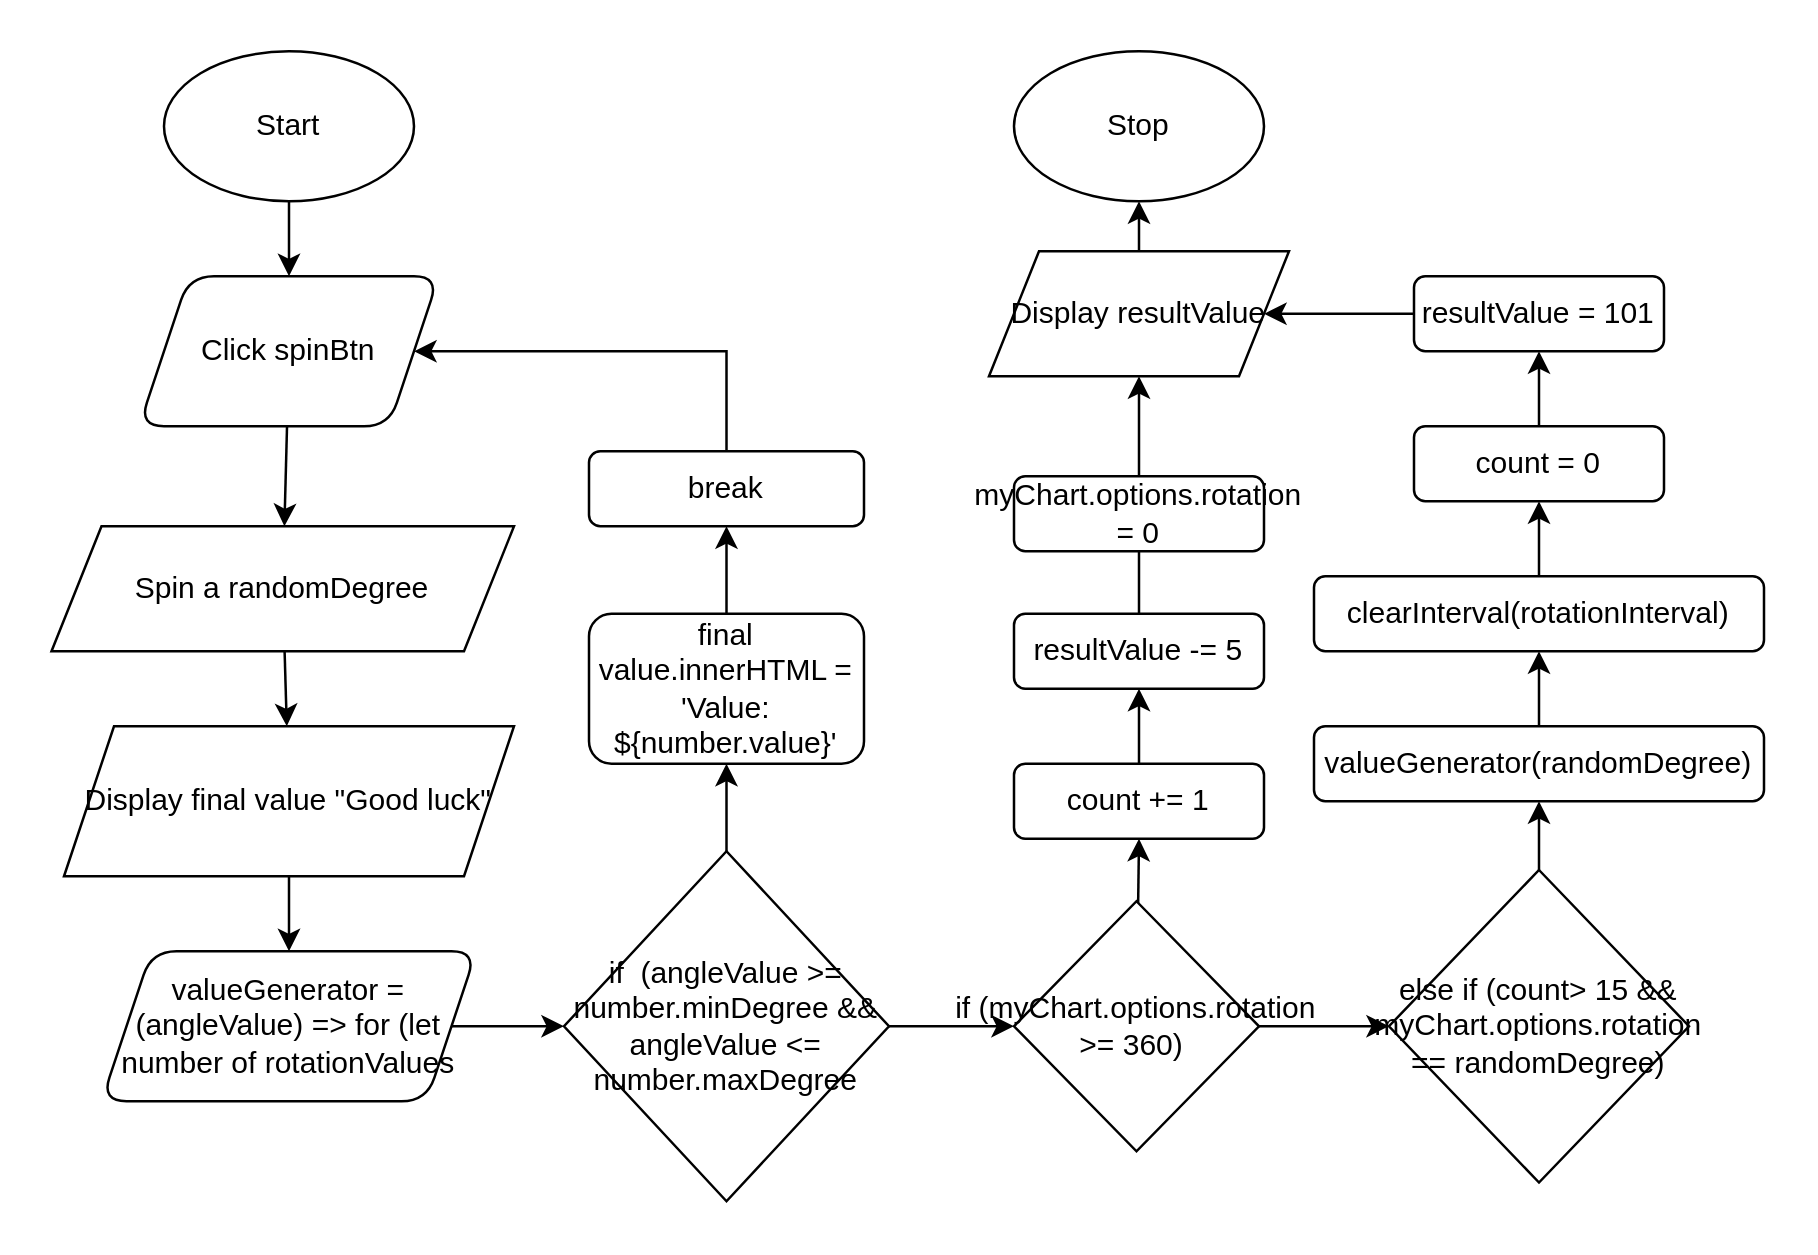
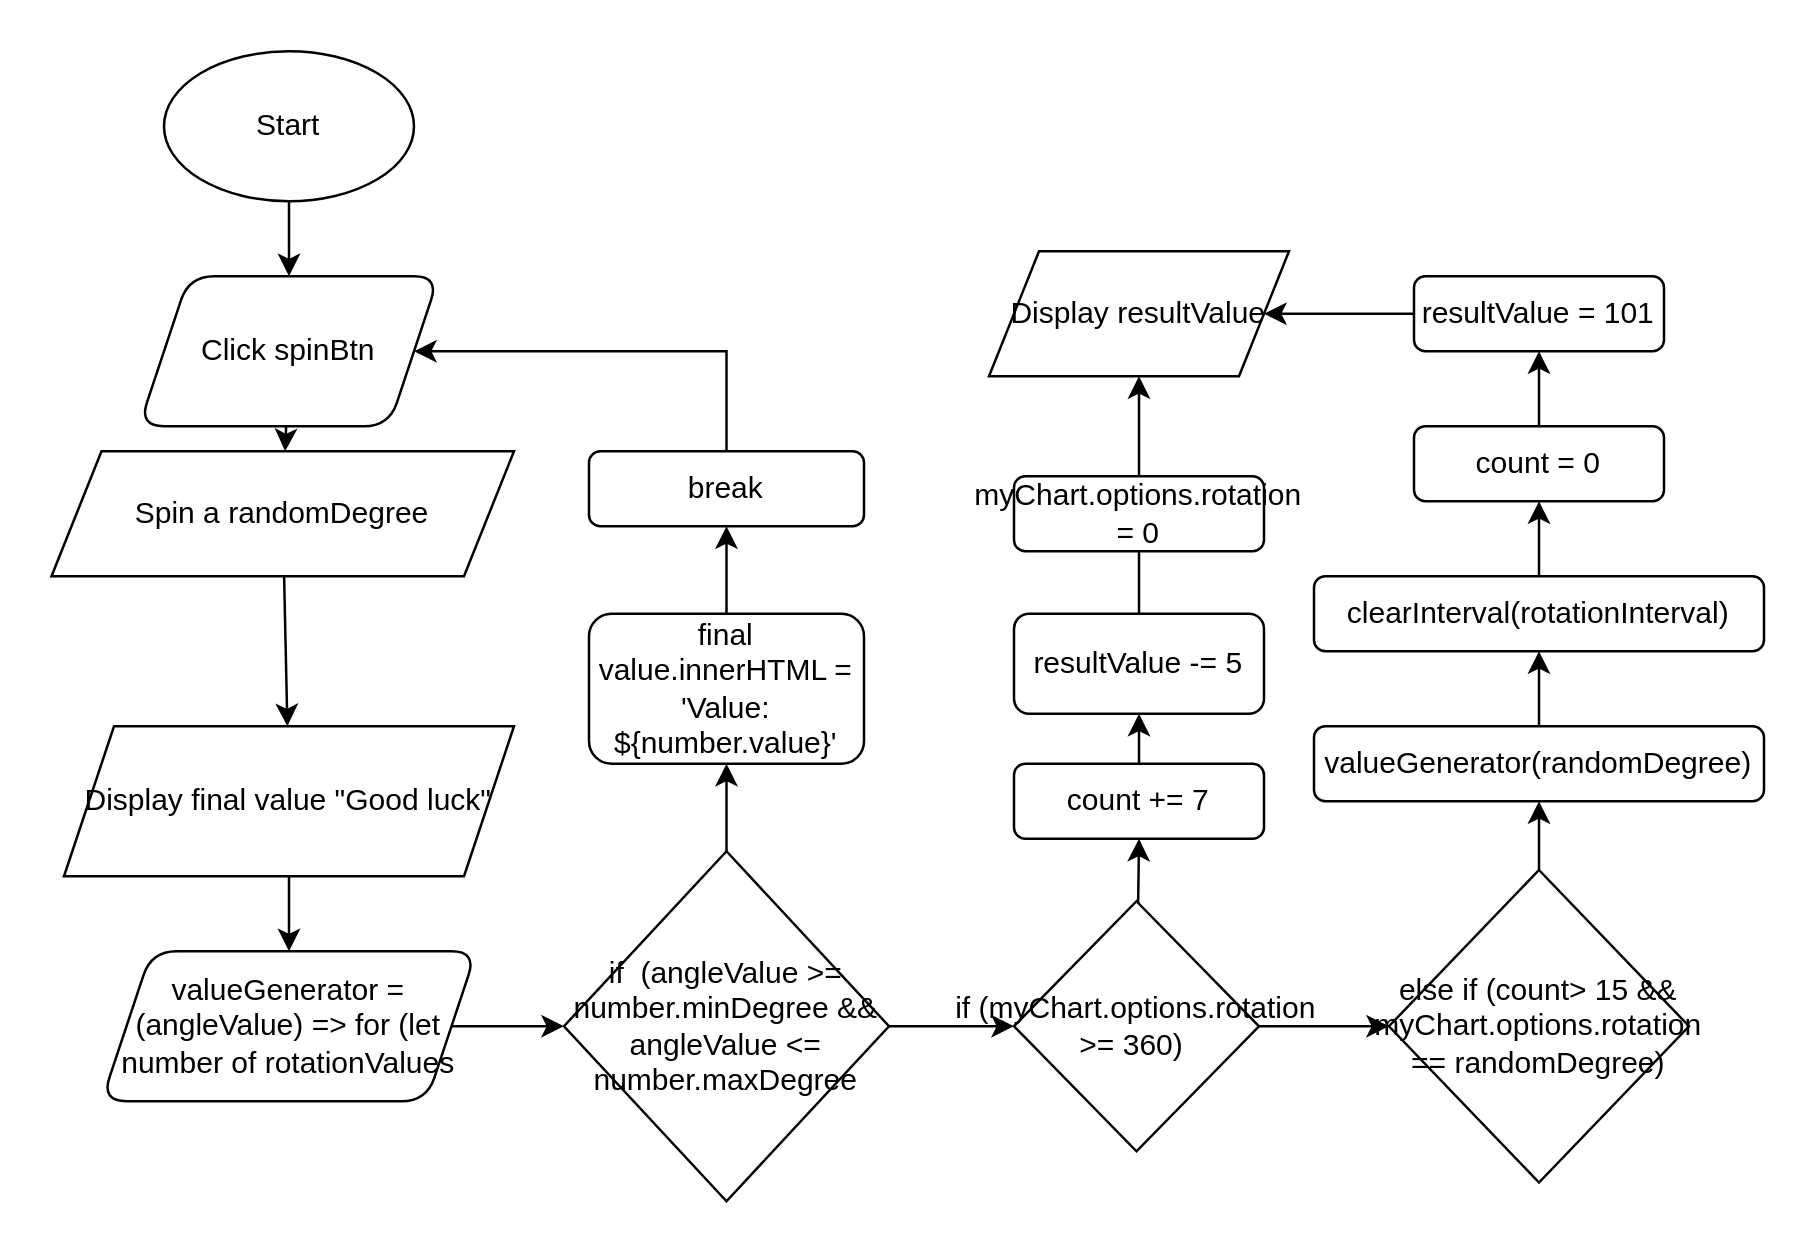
node "Stop": removed
edge "Display resultValue" -> "Stop": removed
node "Spin a randomDegree": moved (283, 589) -> (283, 514)
node "resultValue -= 5": size 250x75 -> 250x100
node "count += 1": label "count += 1" -> "count += 7"
